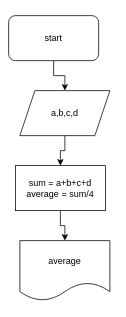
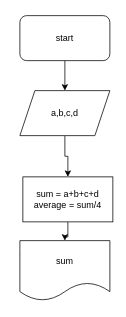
node "start": moved (54, 38) -> (65, 38)
node "sum = a+b+c+d average = sum/4": moved (60, 188) -> (68, 199)
node "average": label "average" -> "sum"
